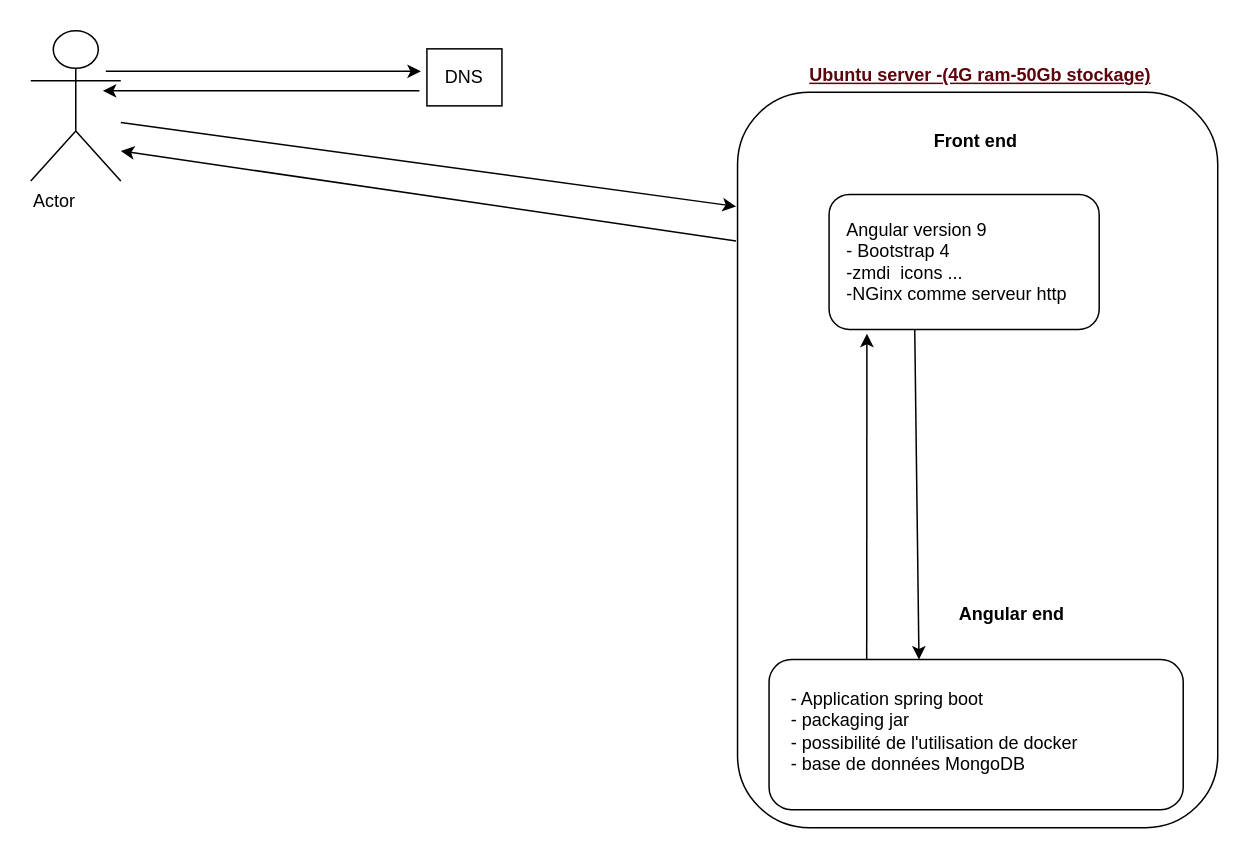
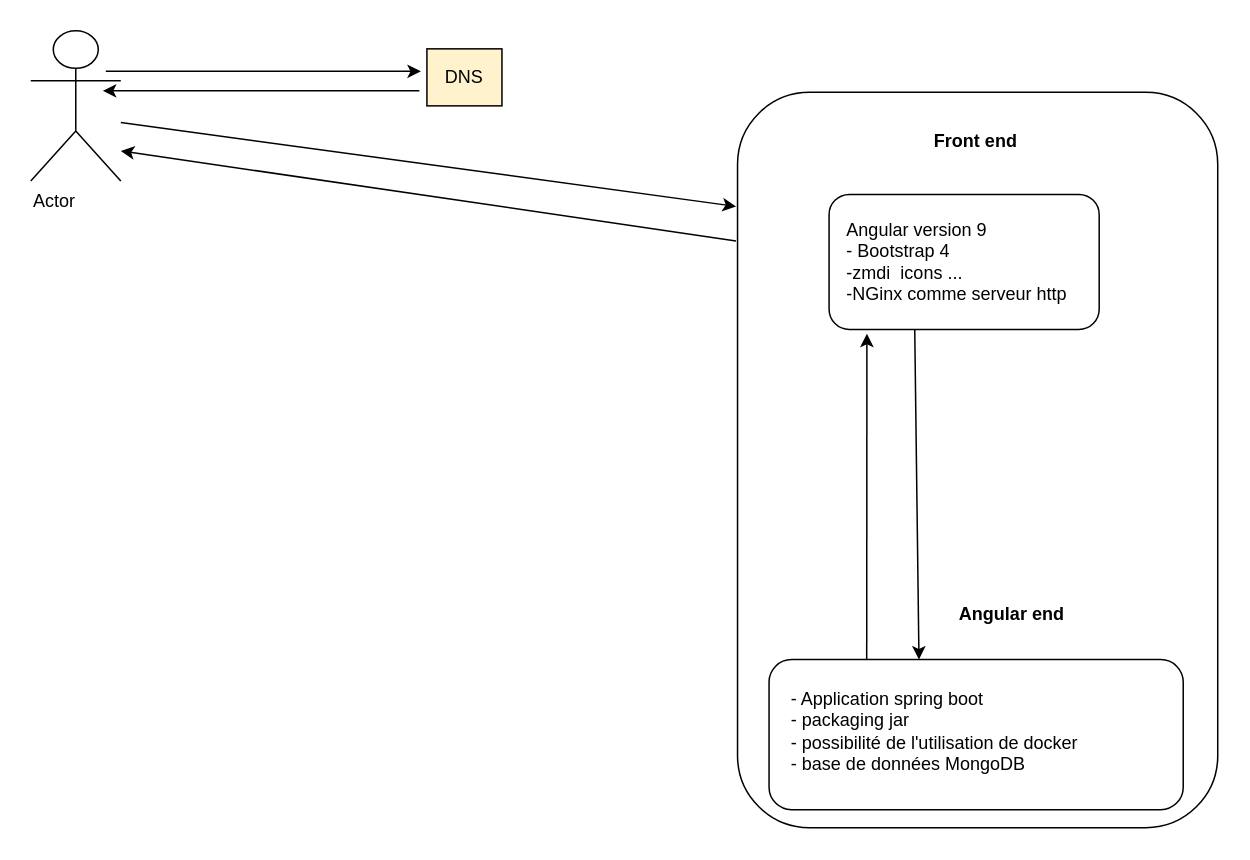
node "Ubuntu server -(4G ram-50Gb stockage)": removed
node "DNS": fillcolor #ffffff -> #fff2cc
